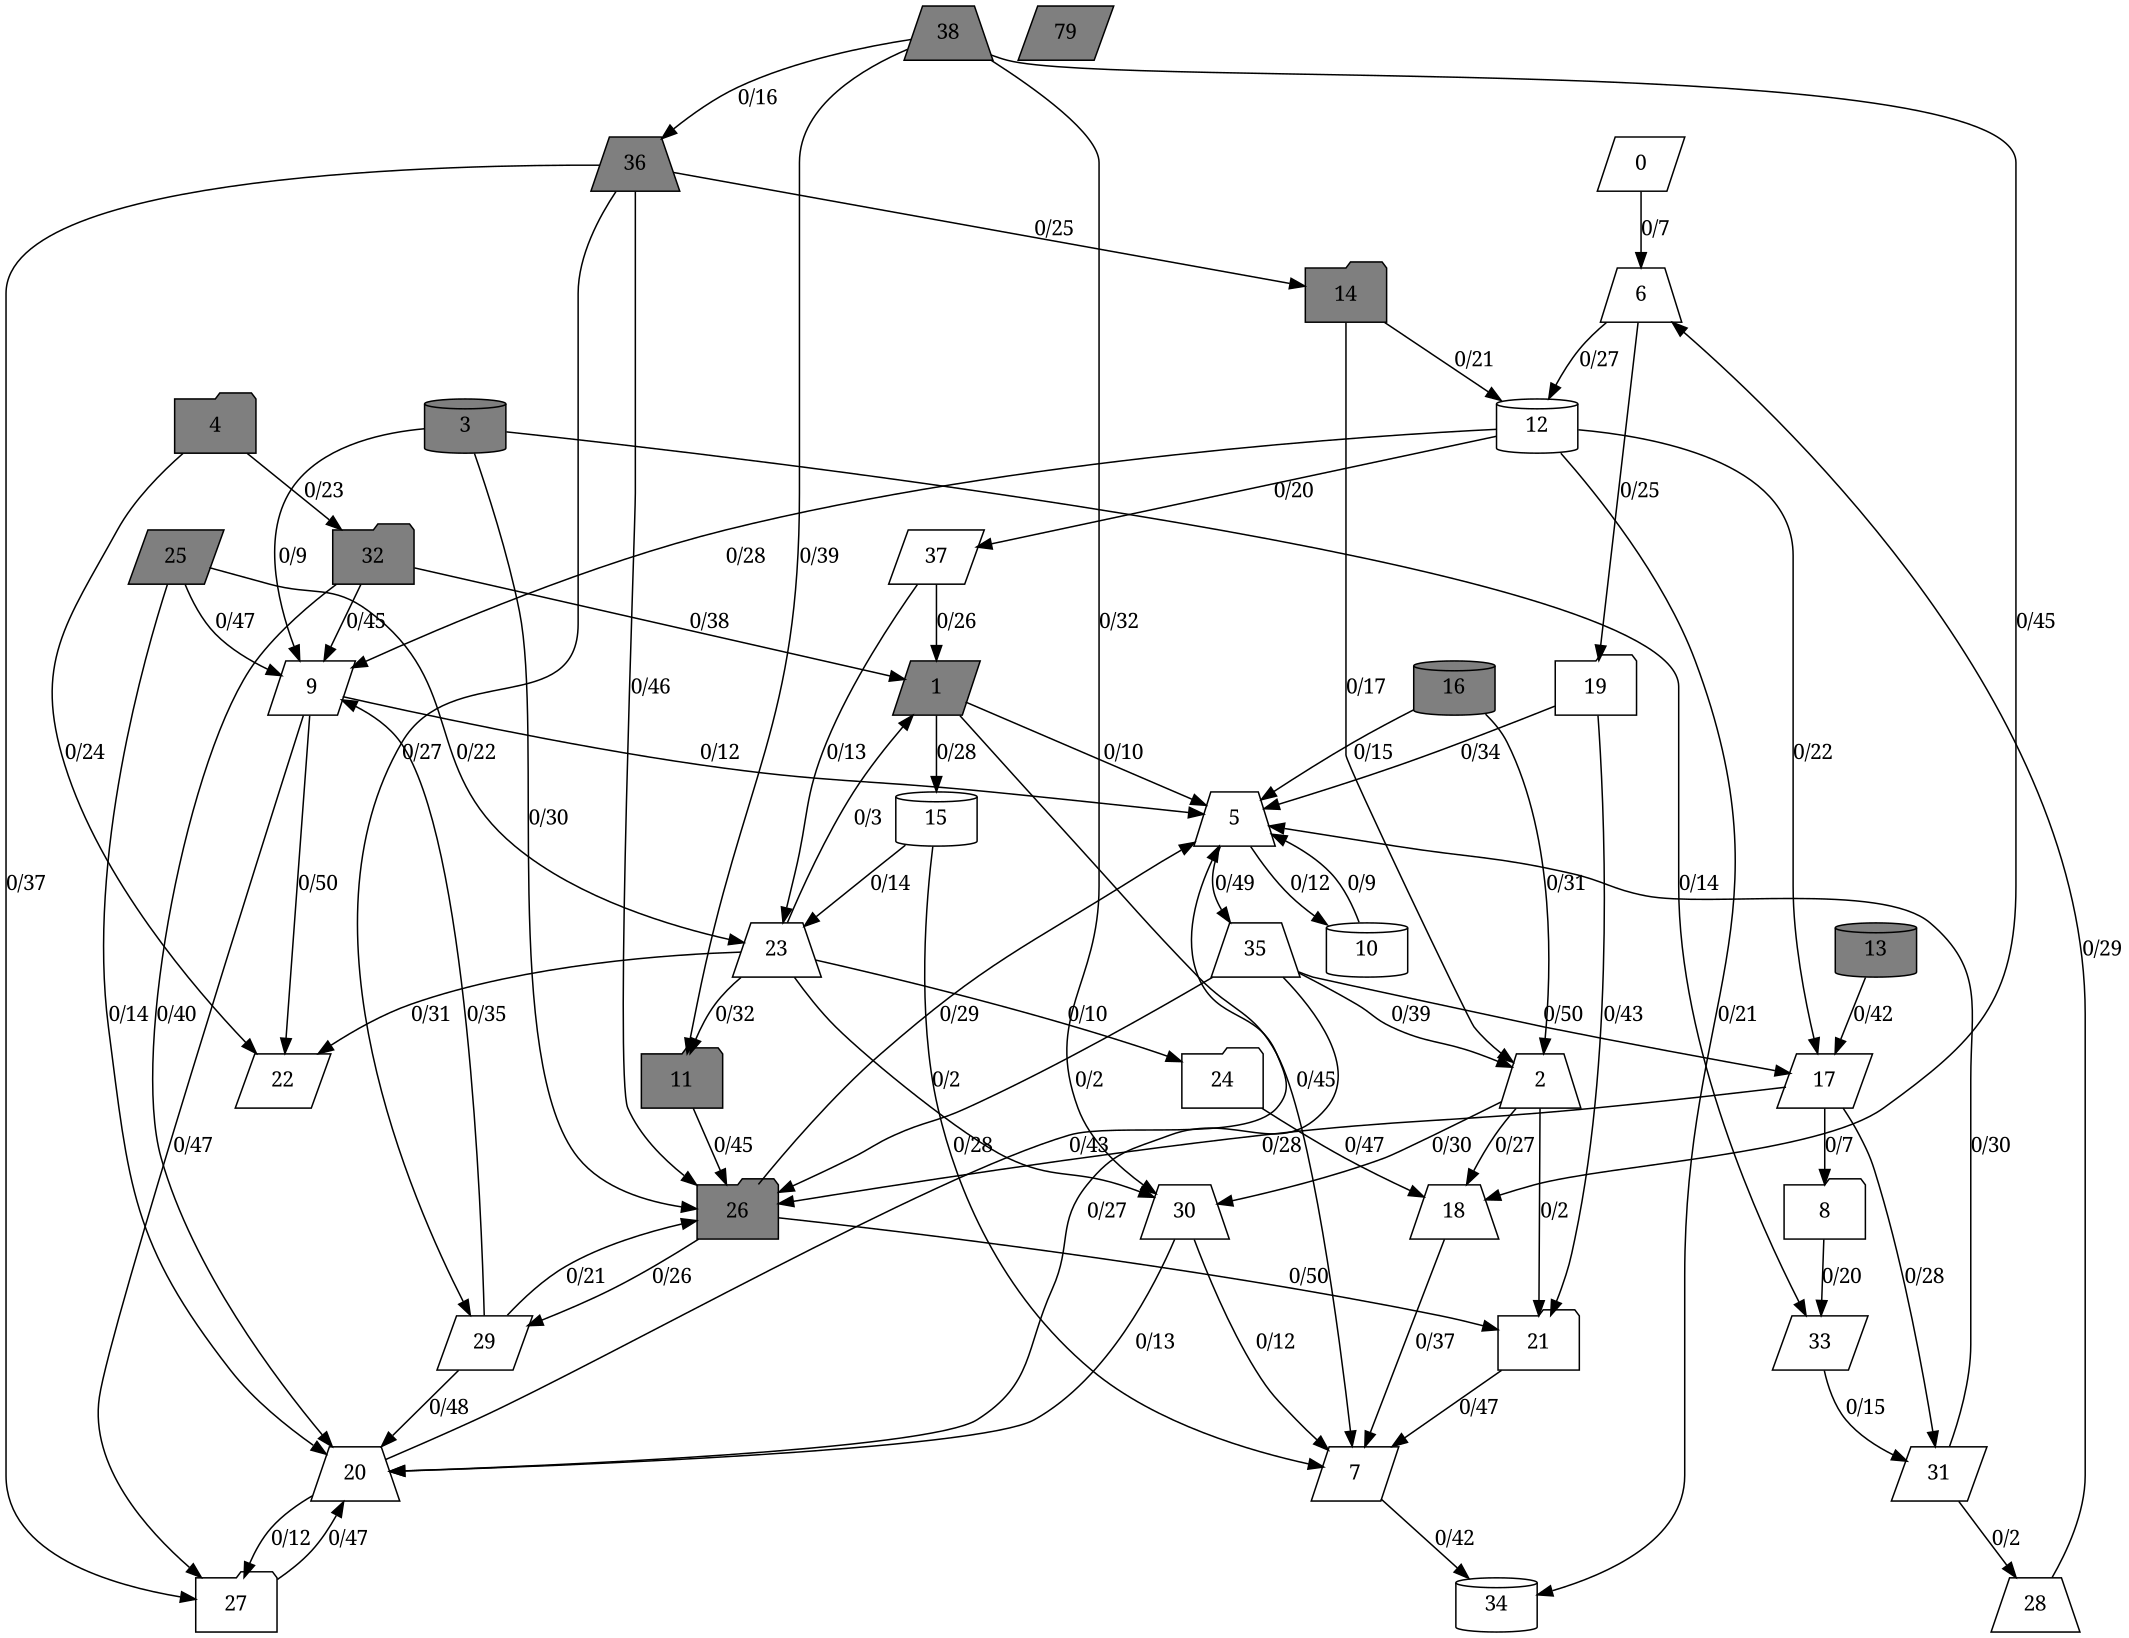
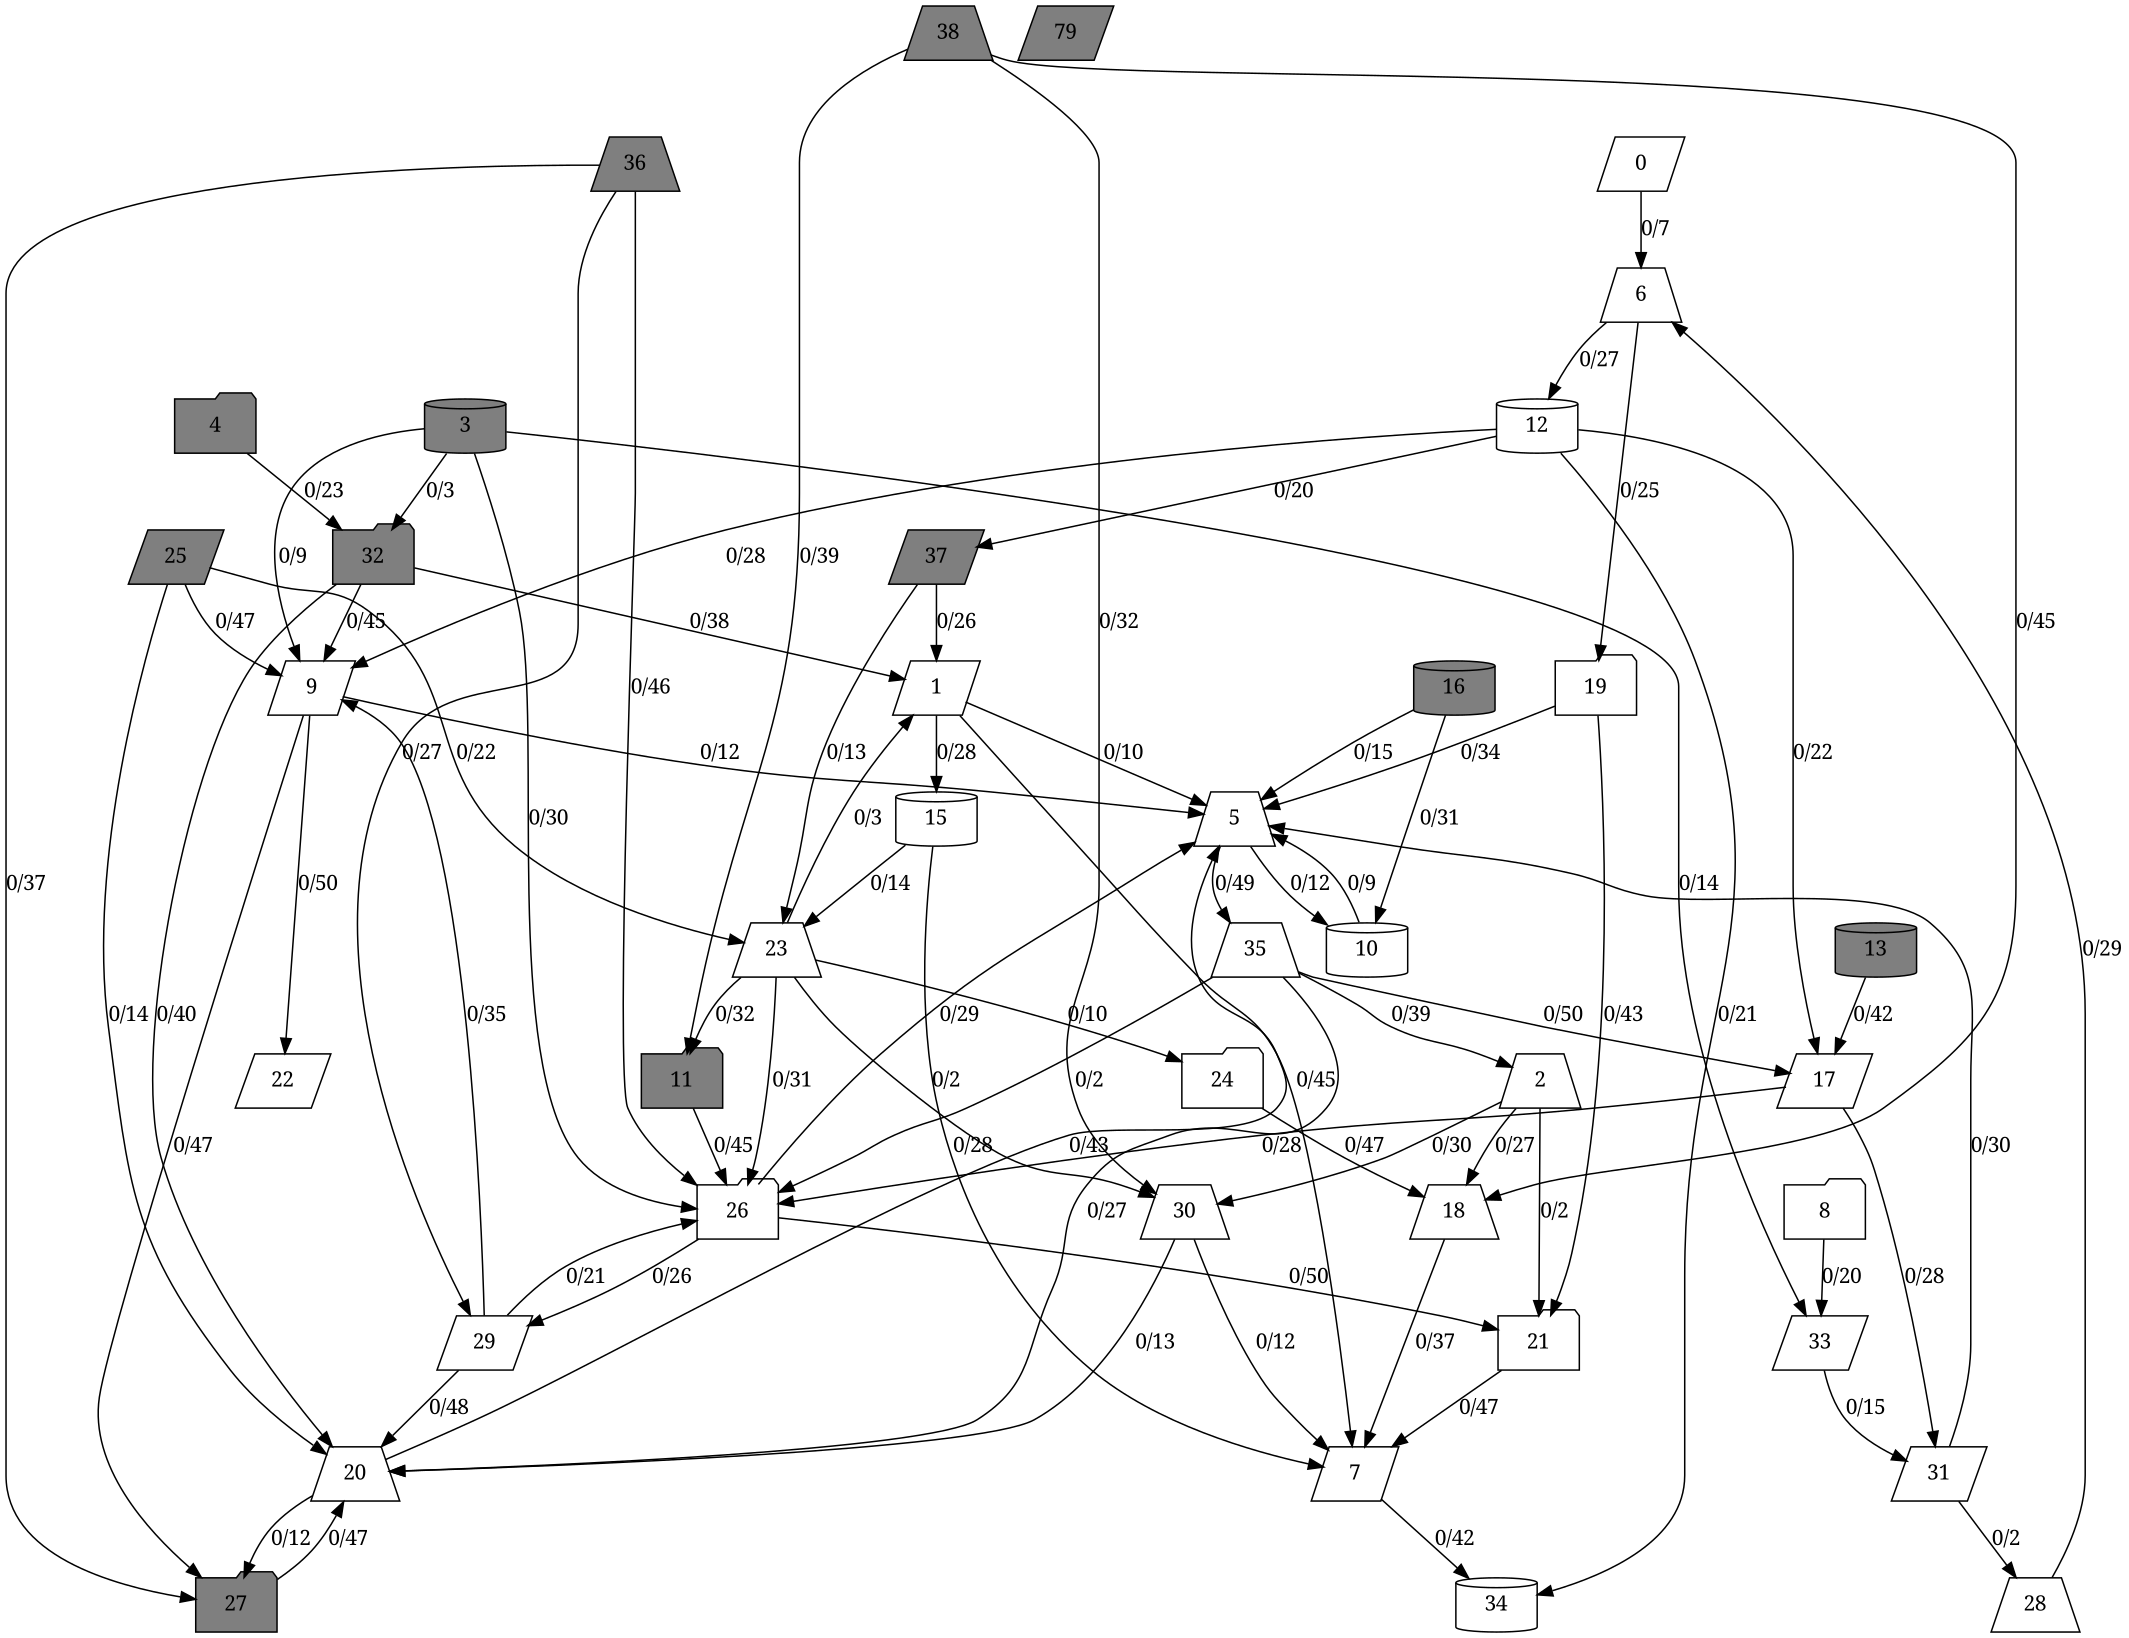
edge "38" -> "36": removed, label "0/16"
node "14": removed
edge "3" -> "32": added, label "0/3"
node "37": fillcolor grey100 -> grey50
node "1": fillcolor grey50 -> grey100
edge "4" -> "22": removed, label "0/24"
edge "16" -> "2": now "16" -> "10"
edge "23" -> "22": now "23" -> "26"
edge "17" -> "8": removed, label "0/7"
node "26": fillcolor grey50 -> grey100
node "27": fillcolor grey100 -> grey50
